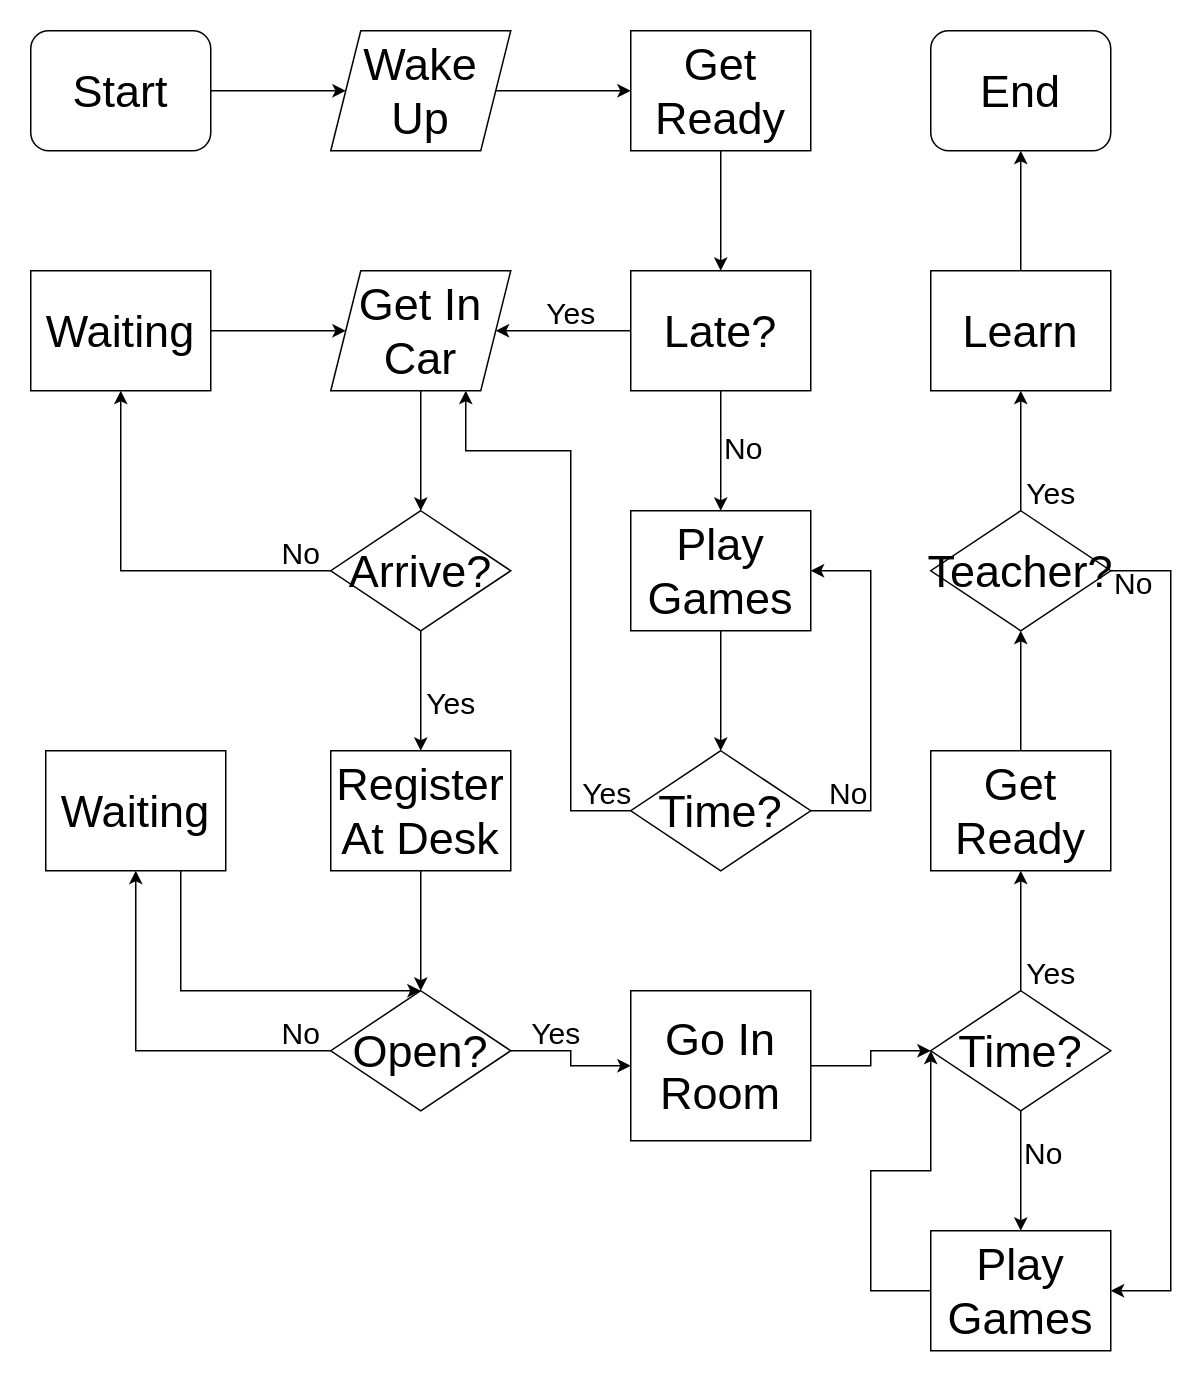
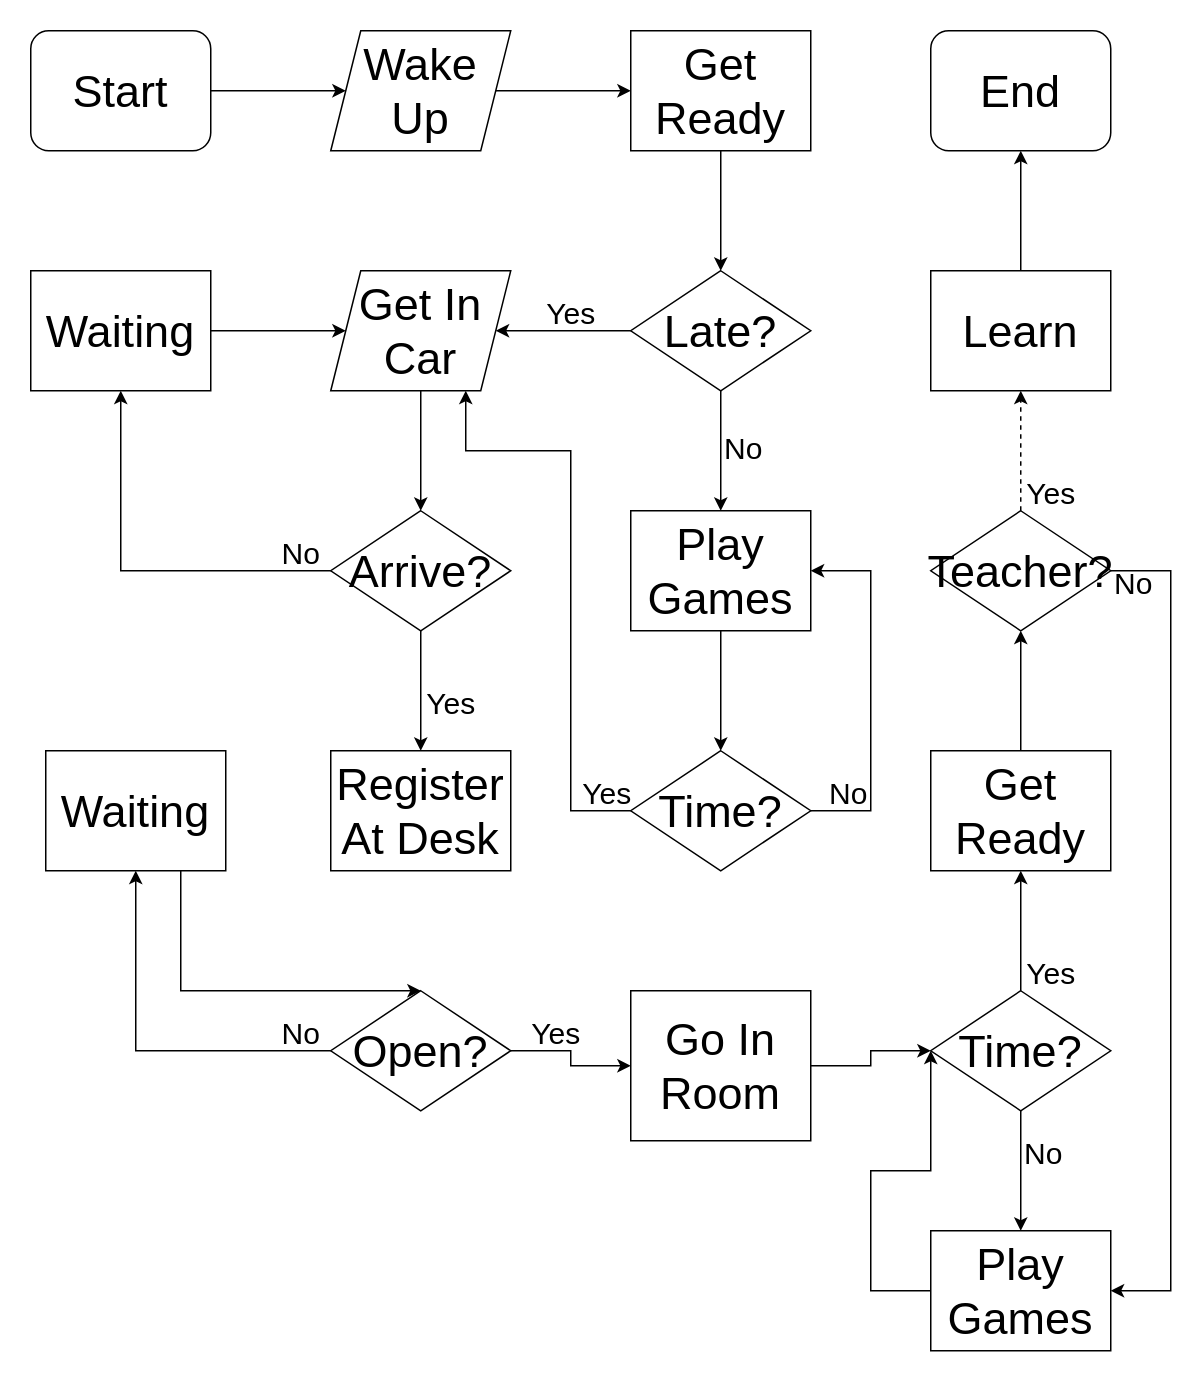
node "Late?": shape rectangle -> diamond
edge "Teacher?" -> "Learn": style solid -> dashed
edge "Register At Desk" -> "Open?": removed
